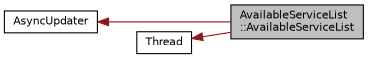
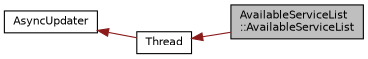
edge "AvailableServiceList ::AvailableServiceList" -> "AsyncUpdater": now "Thread" -> "AsyncUpdater"
